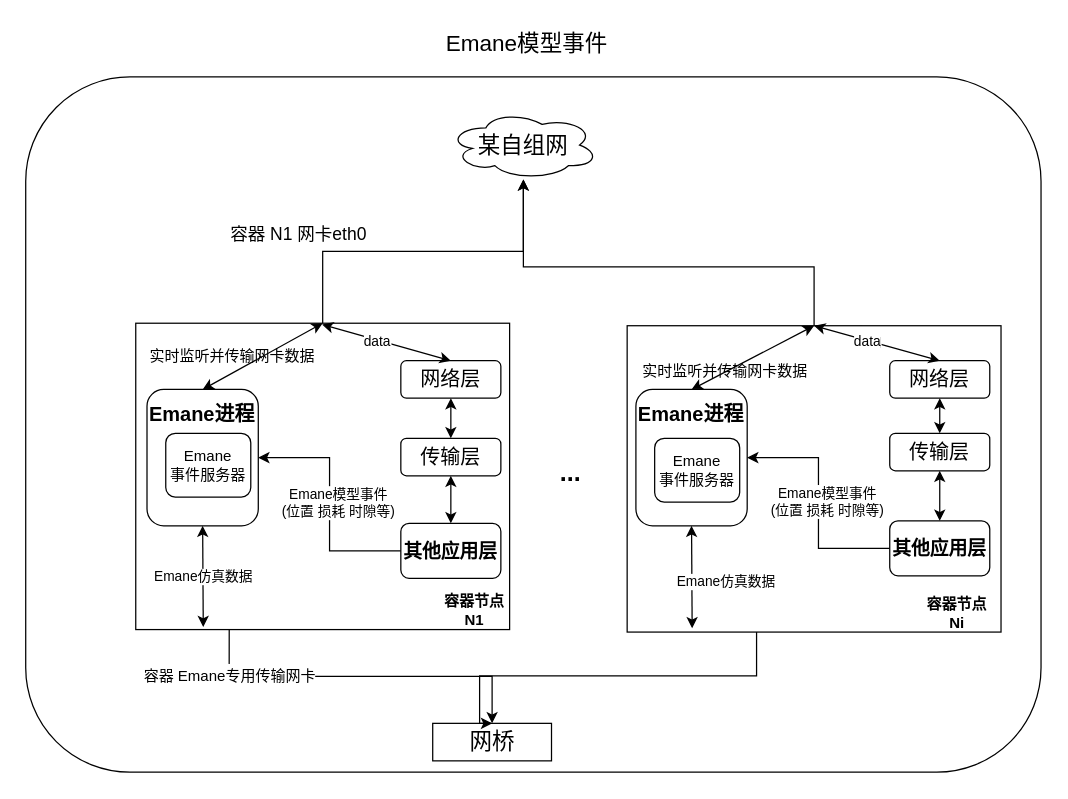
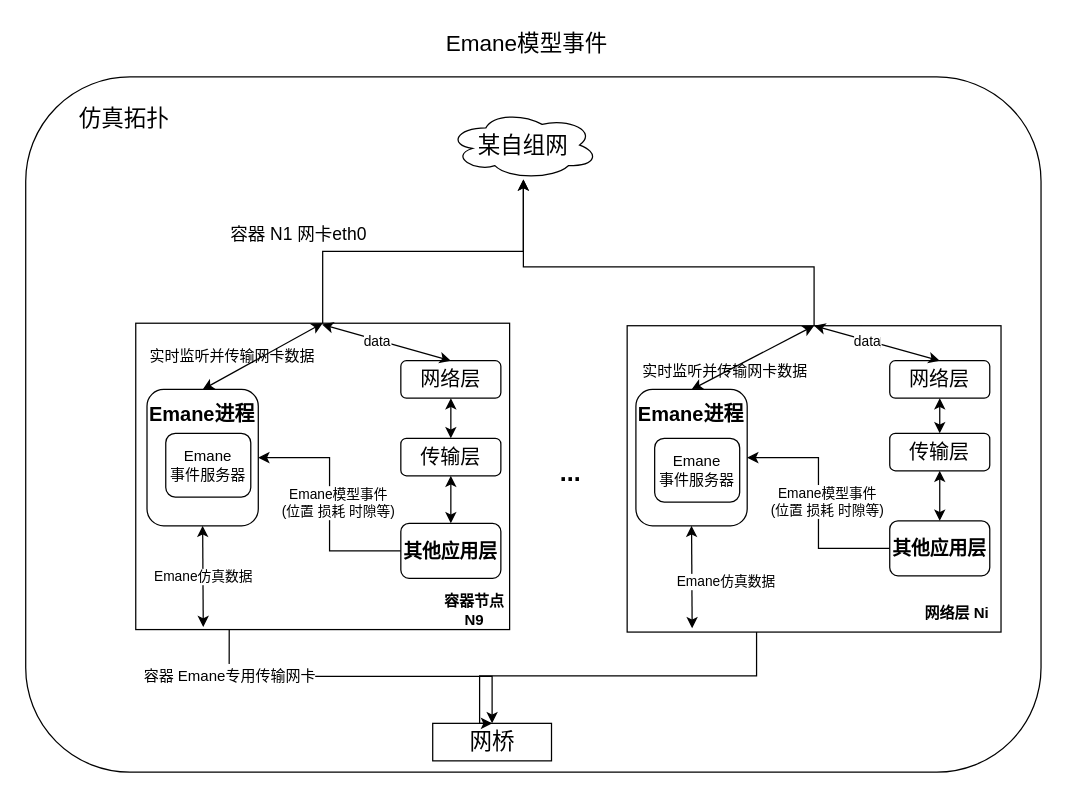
node "仿真拓扑": added
node "容器节点 N1": label "容器节点 N1" -> "容器节点 N9"
node "容器节点 Ni": label "容器节点 Ni" -> "网络层 Ni"
